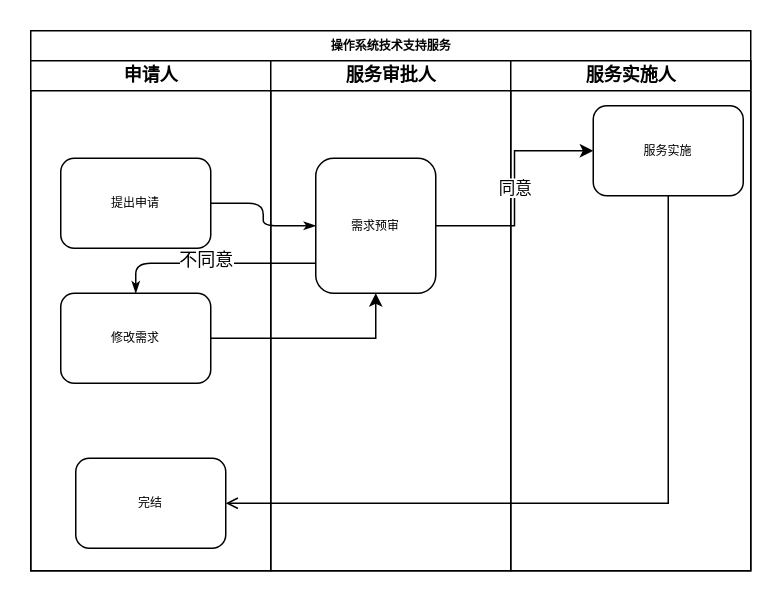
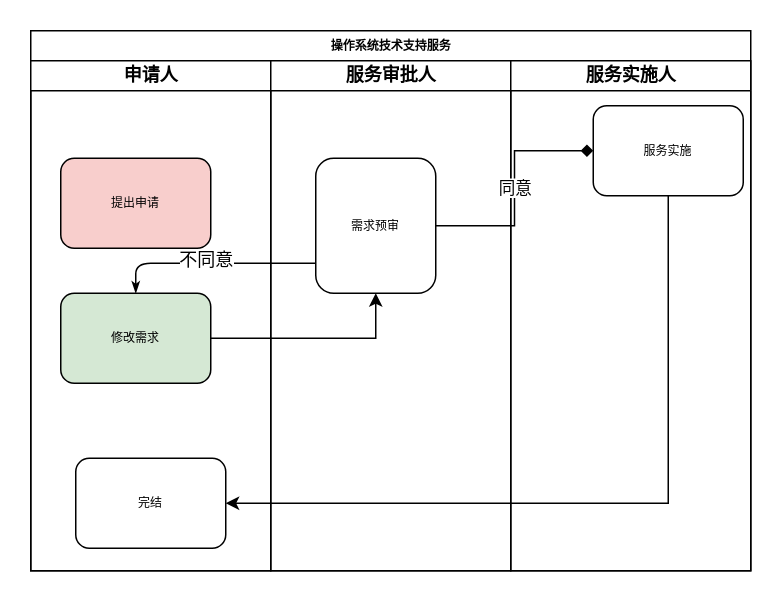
edge "需求预审" -> "服务实施": arrowhead classic -> diamond
node "提出申请": fillcolor #ffffff -> #f8cecc
edge "提出申请" -> "需求预审": removed
node "修改需求": fillcolor #ffffff -> #d5e8d4
edge "服务实施" -> "完结": arrowhead open -> classic
